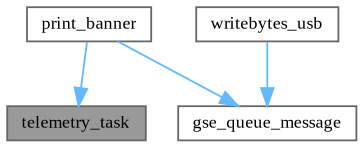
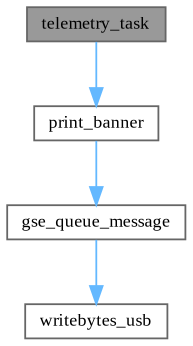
edge "print_banner" -> "telemetry_task": reversed
edge "writebytes_usb" -> "gse_queue_message": reversed
